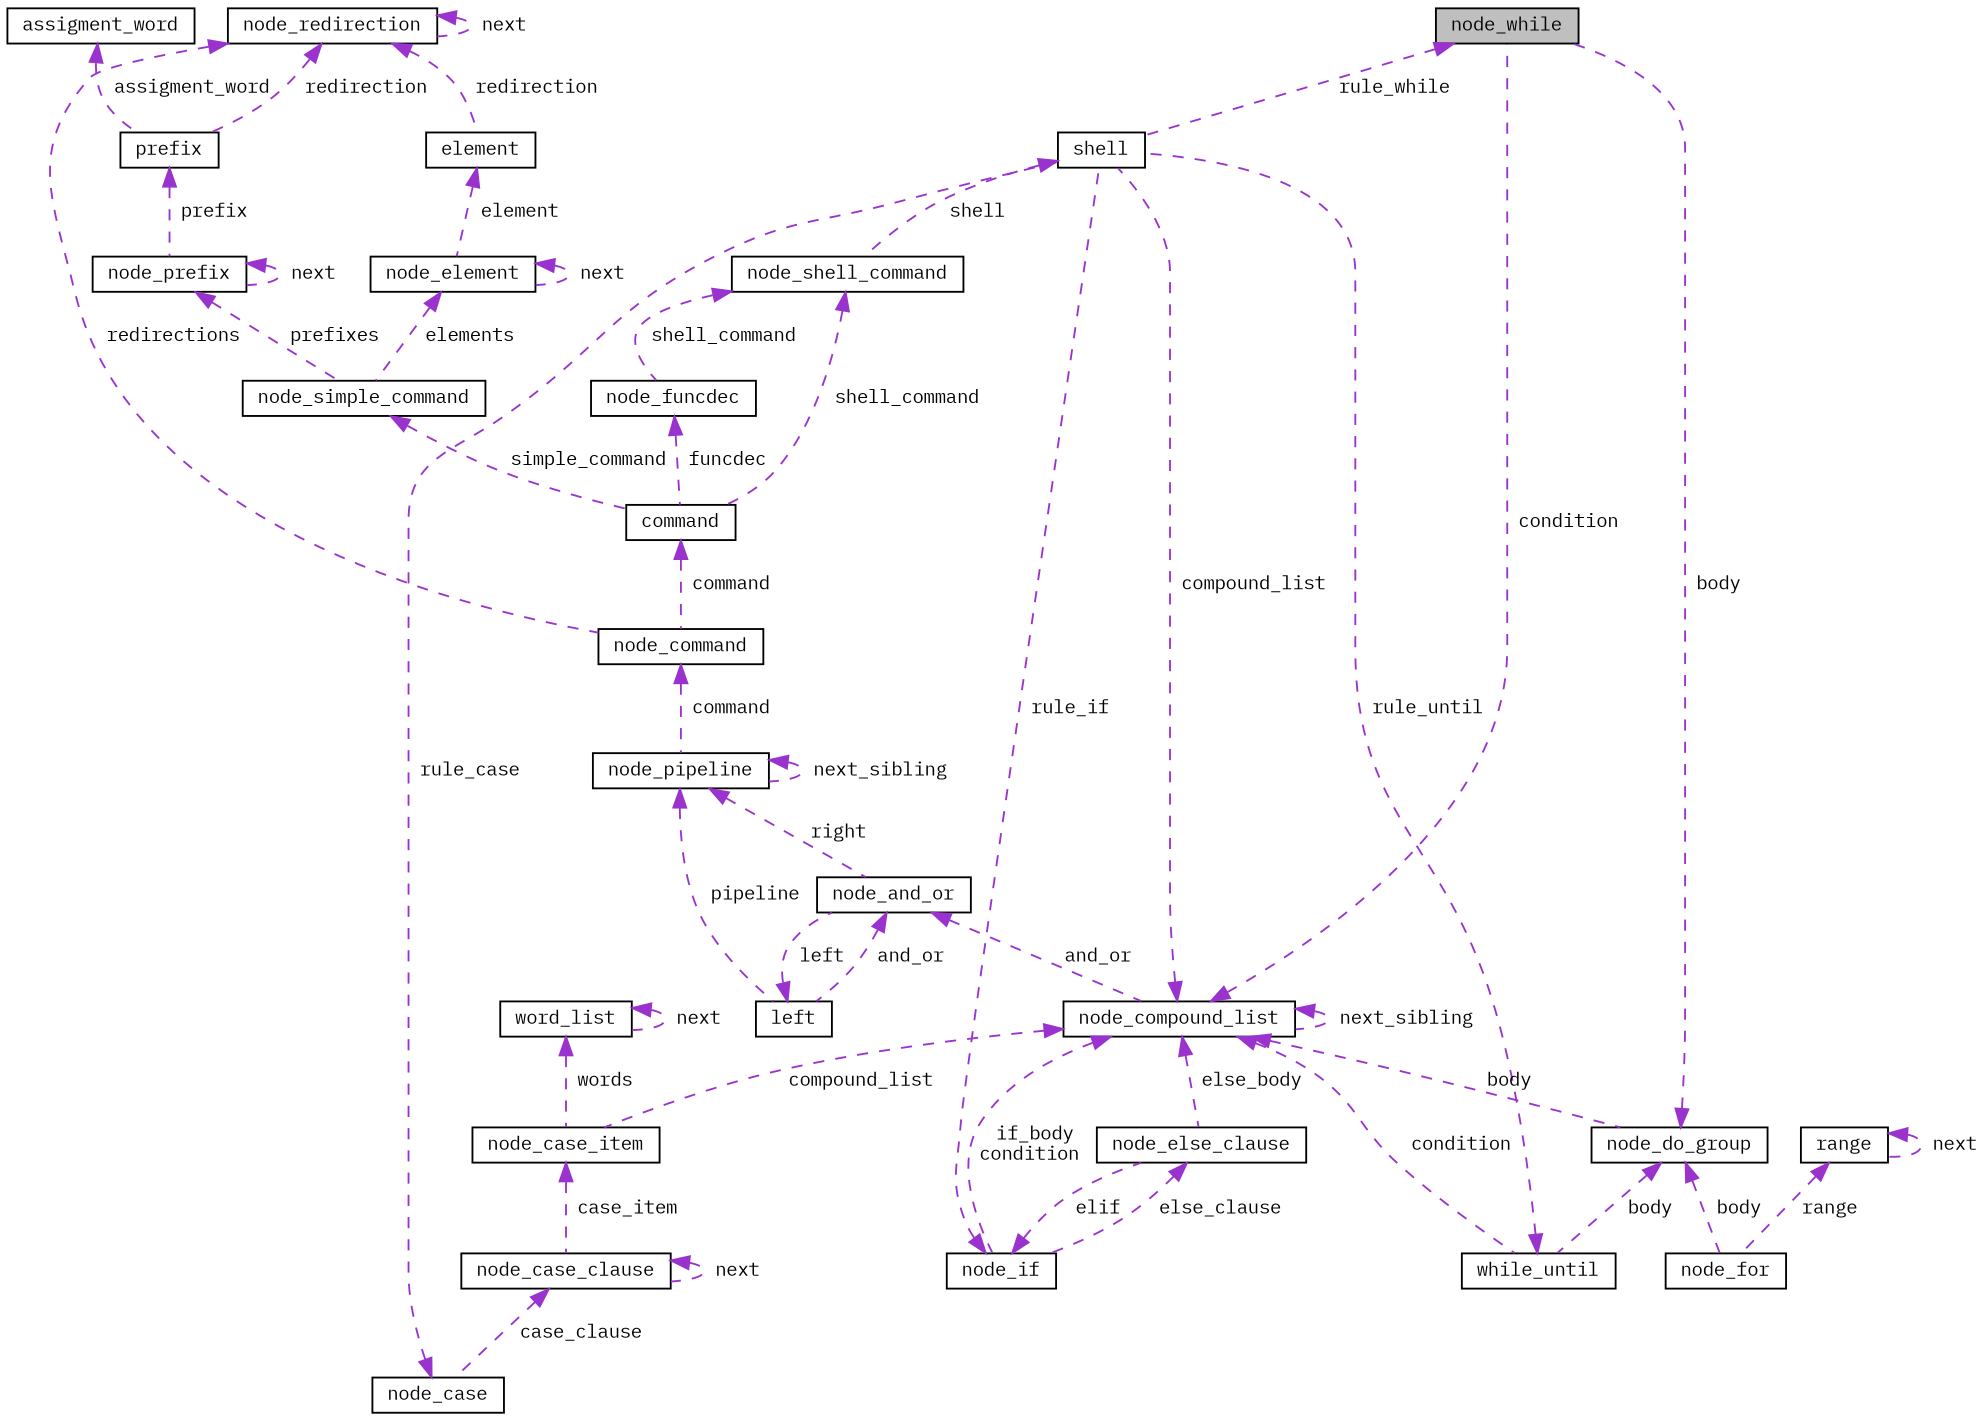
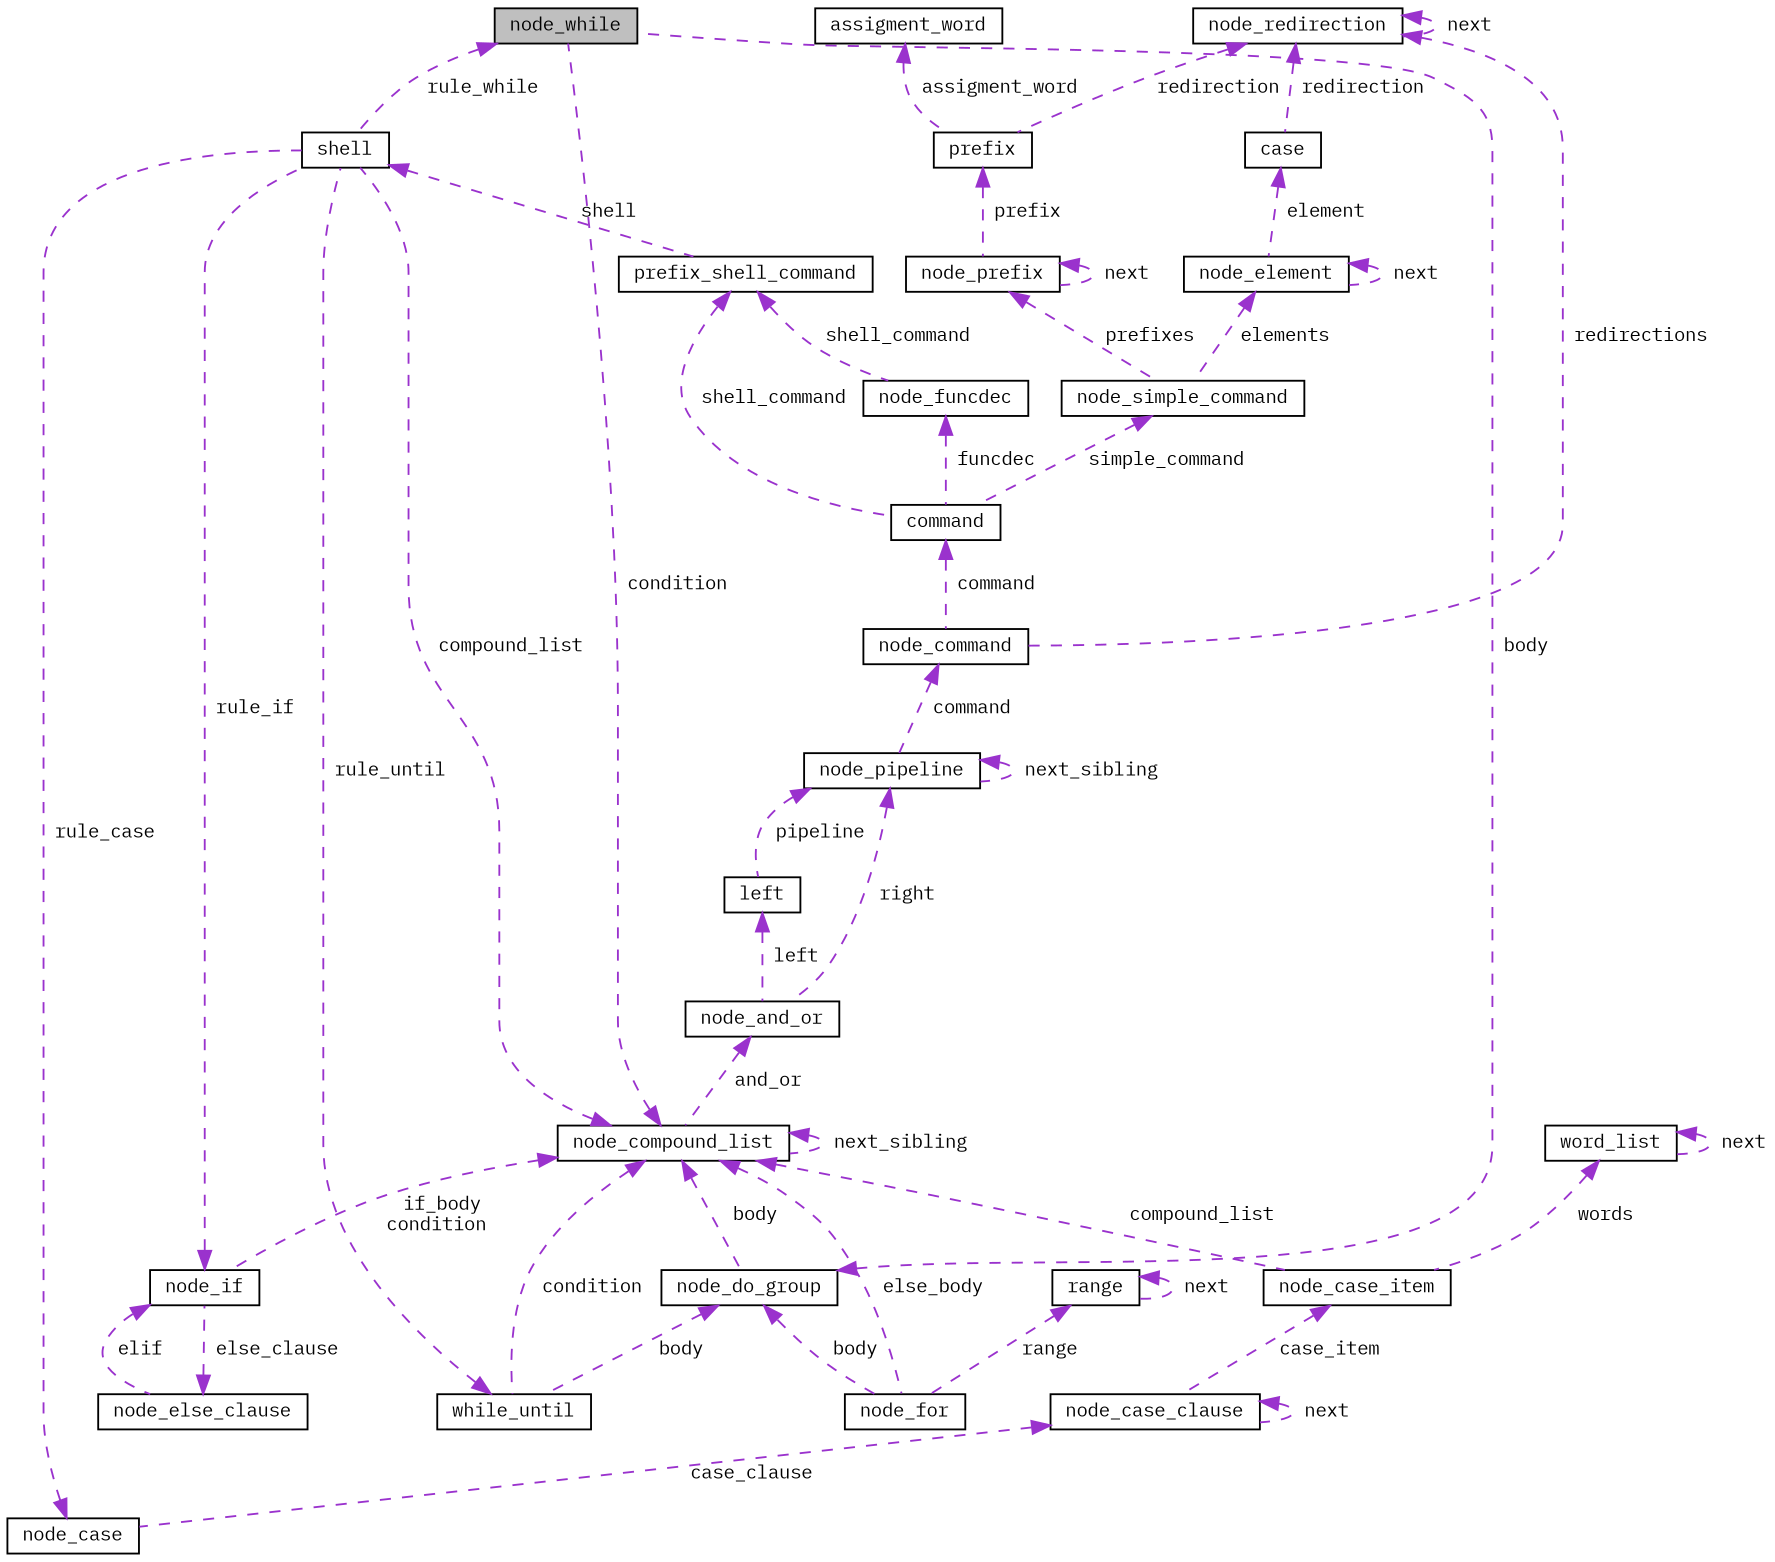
node "element": label "element" -> "case"
node "node_shell_command": label "node_shell_command" -> "prefix_shell_command"
edge "left" -> "node_and_or": removed, label "and_or"
edge "node_else_clause" -> "node_compound_list": now "node_for" -> "node_compound_list"
